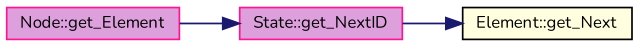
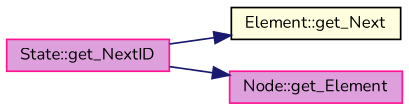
edge "Node::get_Element" -> "State::get_NextID": reversed
